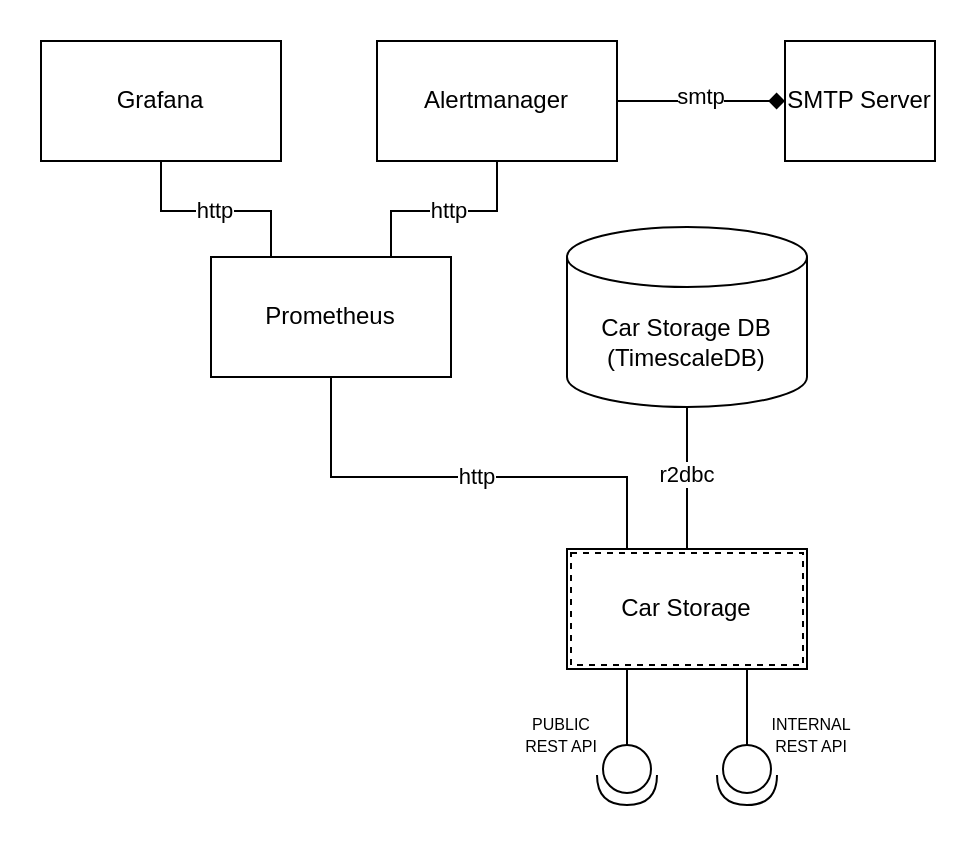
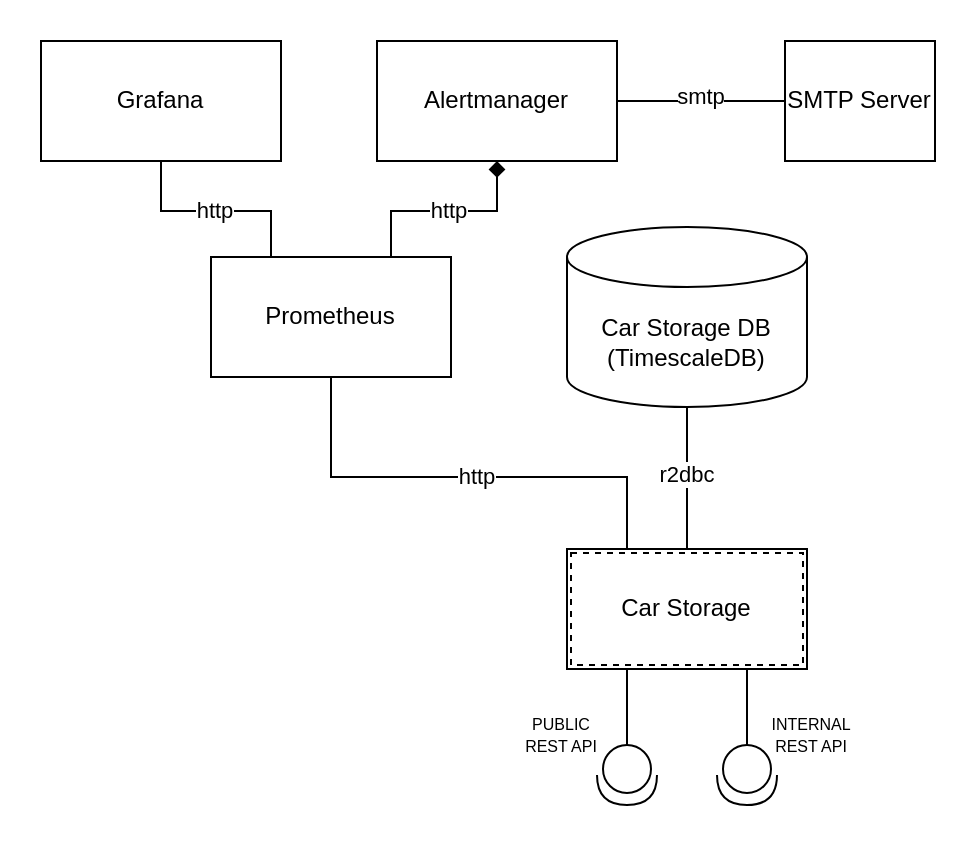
edge "Alertmanager" -> "SMTP Server": arrowhead diamond -> none
edge "Alertmanager" -- "Prometheus": arrowhead none -> diamond
